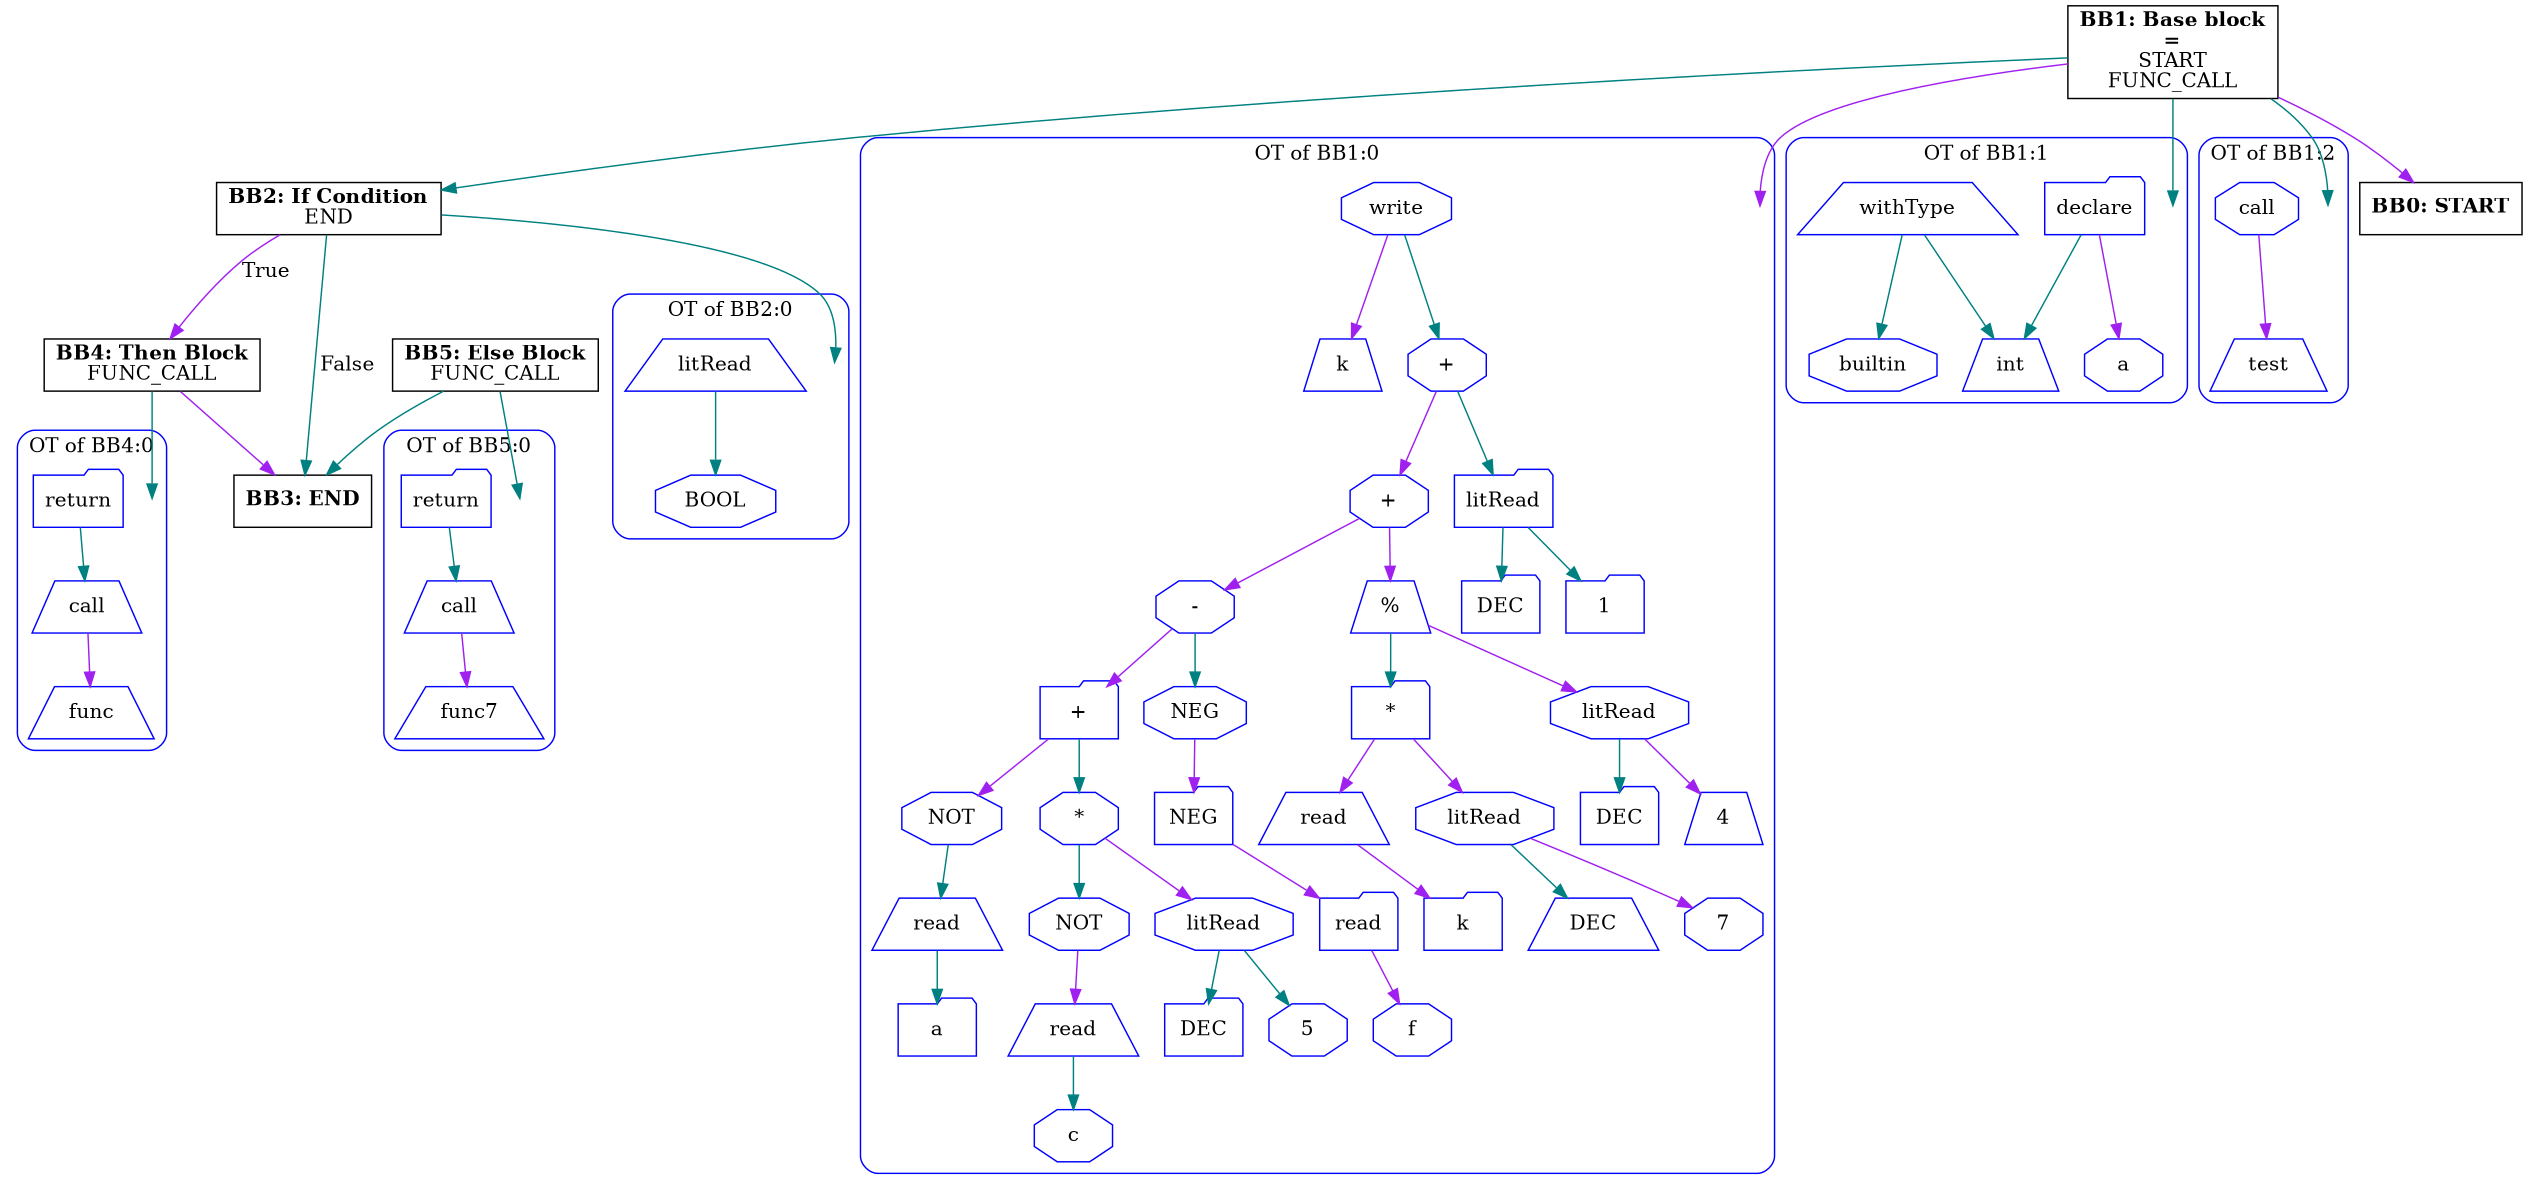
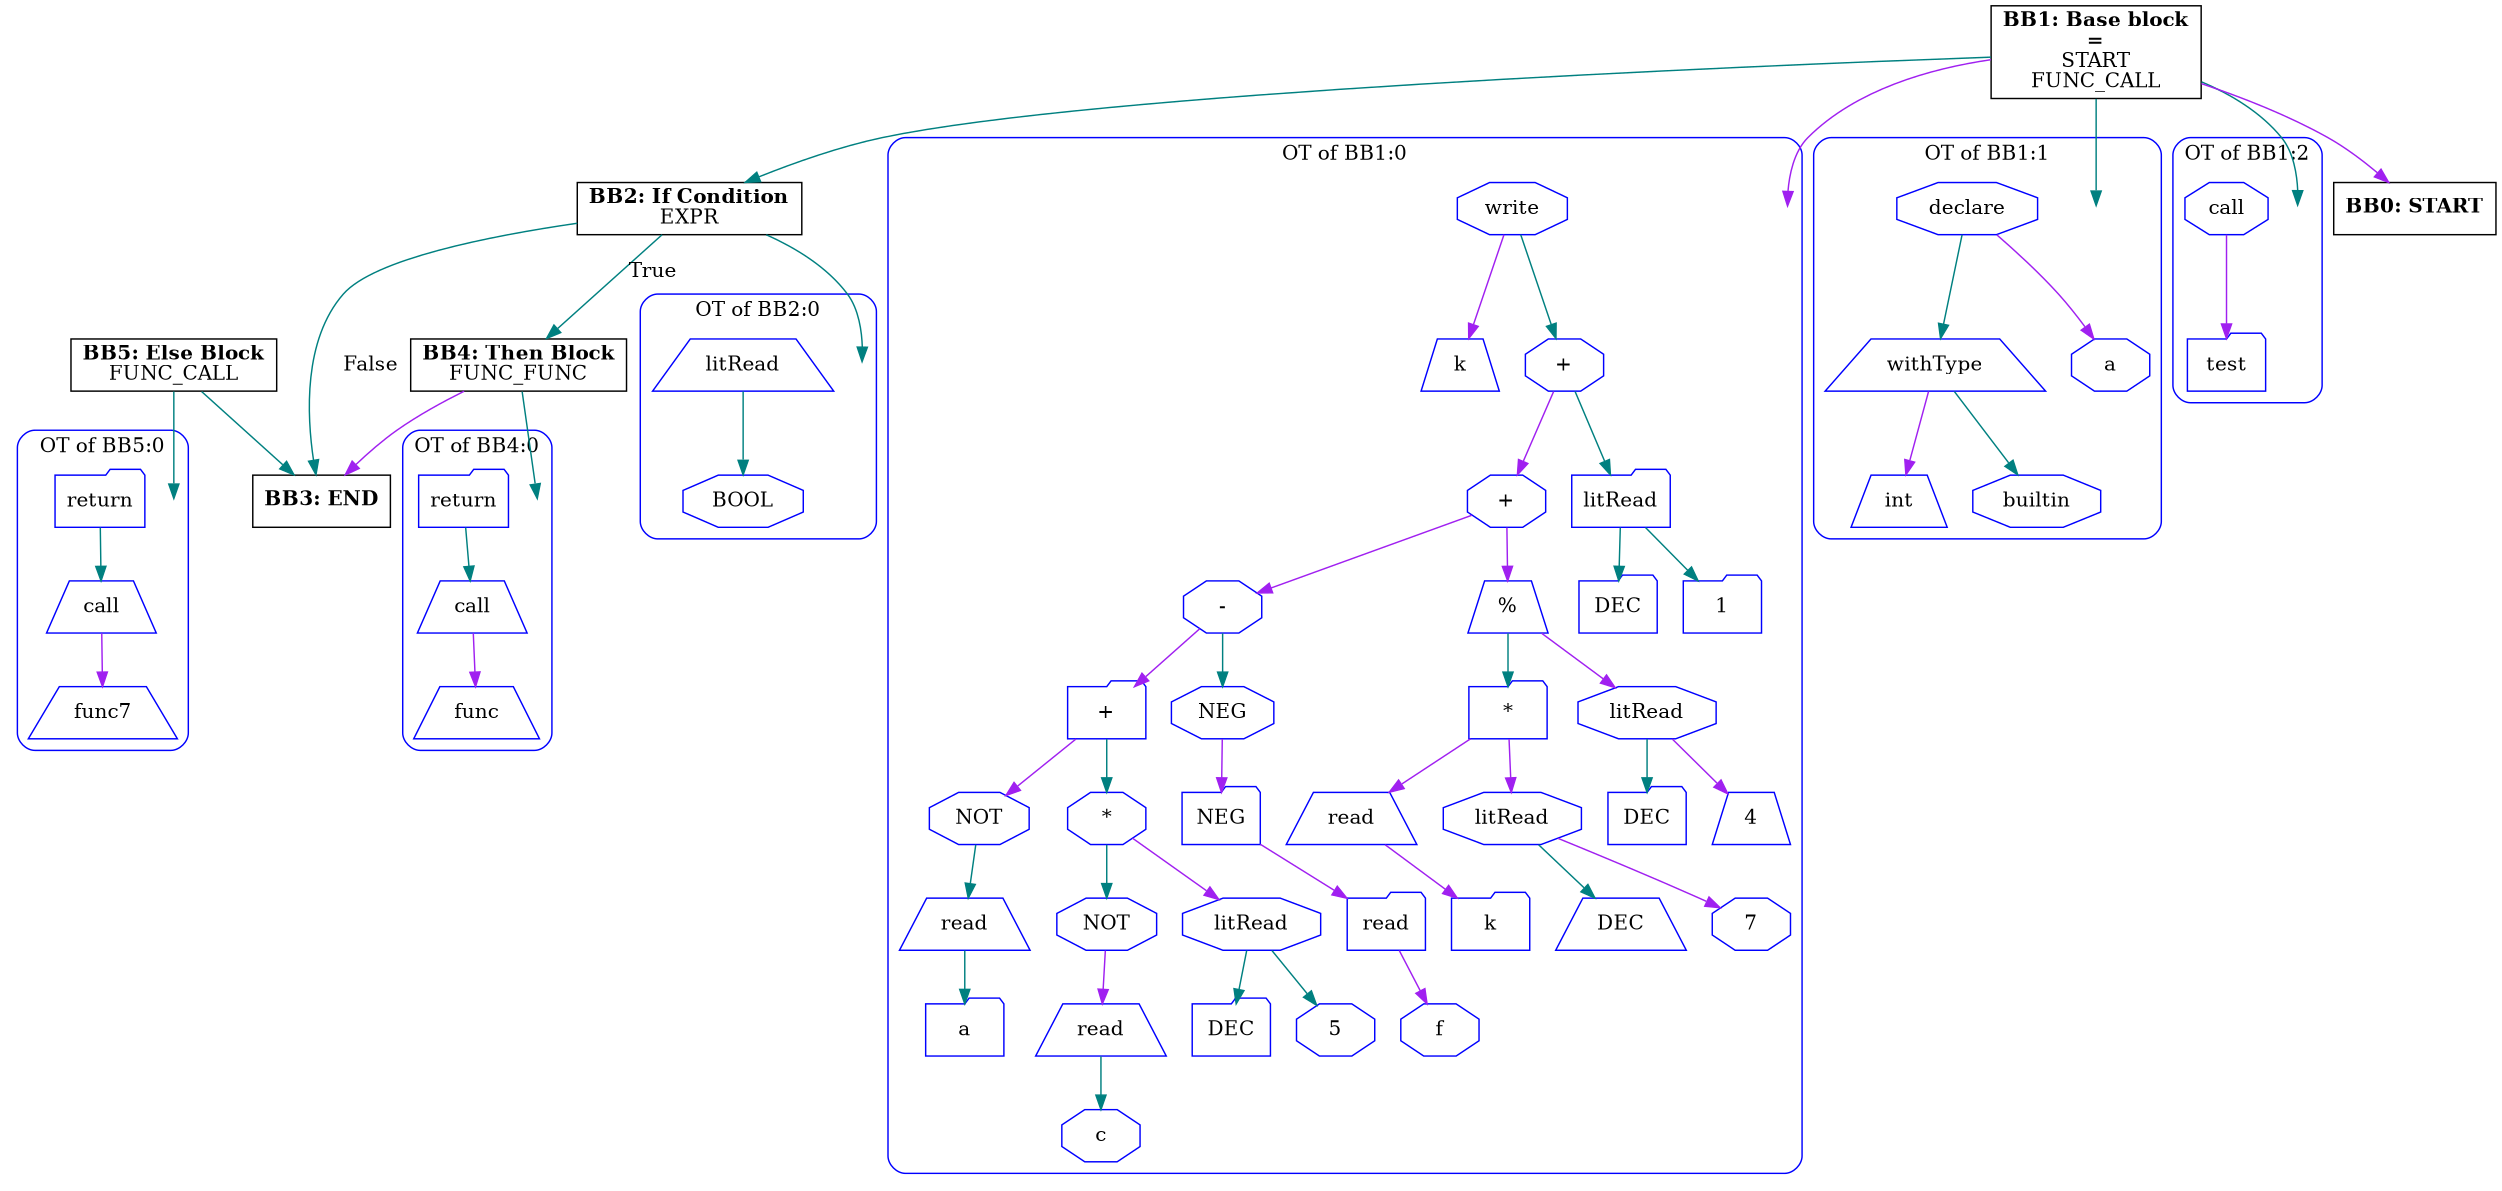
node "declare": shape folder -> octagon
node "BB2: If Condition": text "END" -> "EXPR"
edge "BB2: If Condition" -> "BB4: Then Block": color purple -> teal
edge "withType" -> "int": color teal -> purple
edge "declare" -> "int": now "declare" -> "withType"
node "test": shape trapezium -> folder
node "BB4: Then Block": text "FUNC_CALL" -> "FUNC_FUNC"
